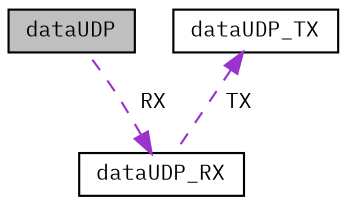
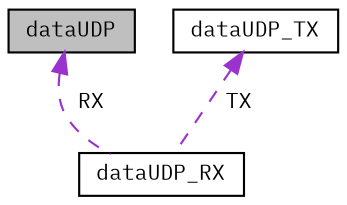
edge "dataUDP" -> "dataUDP_RX": reversed
